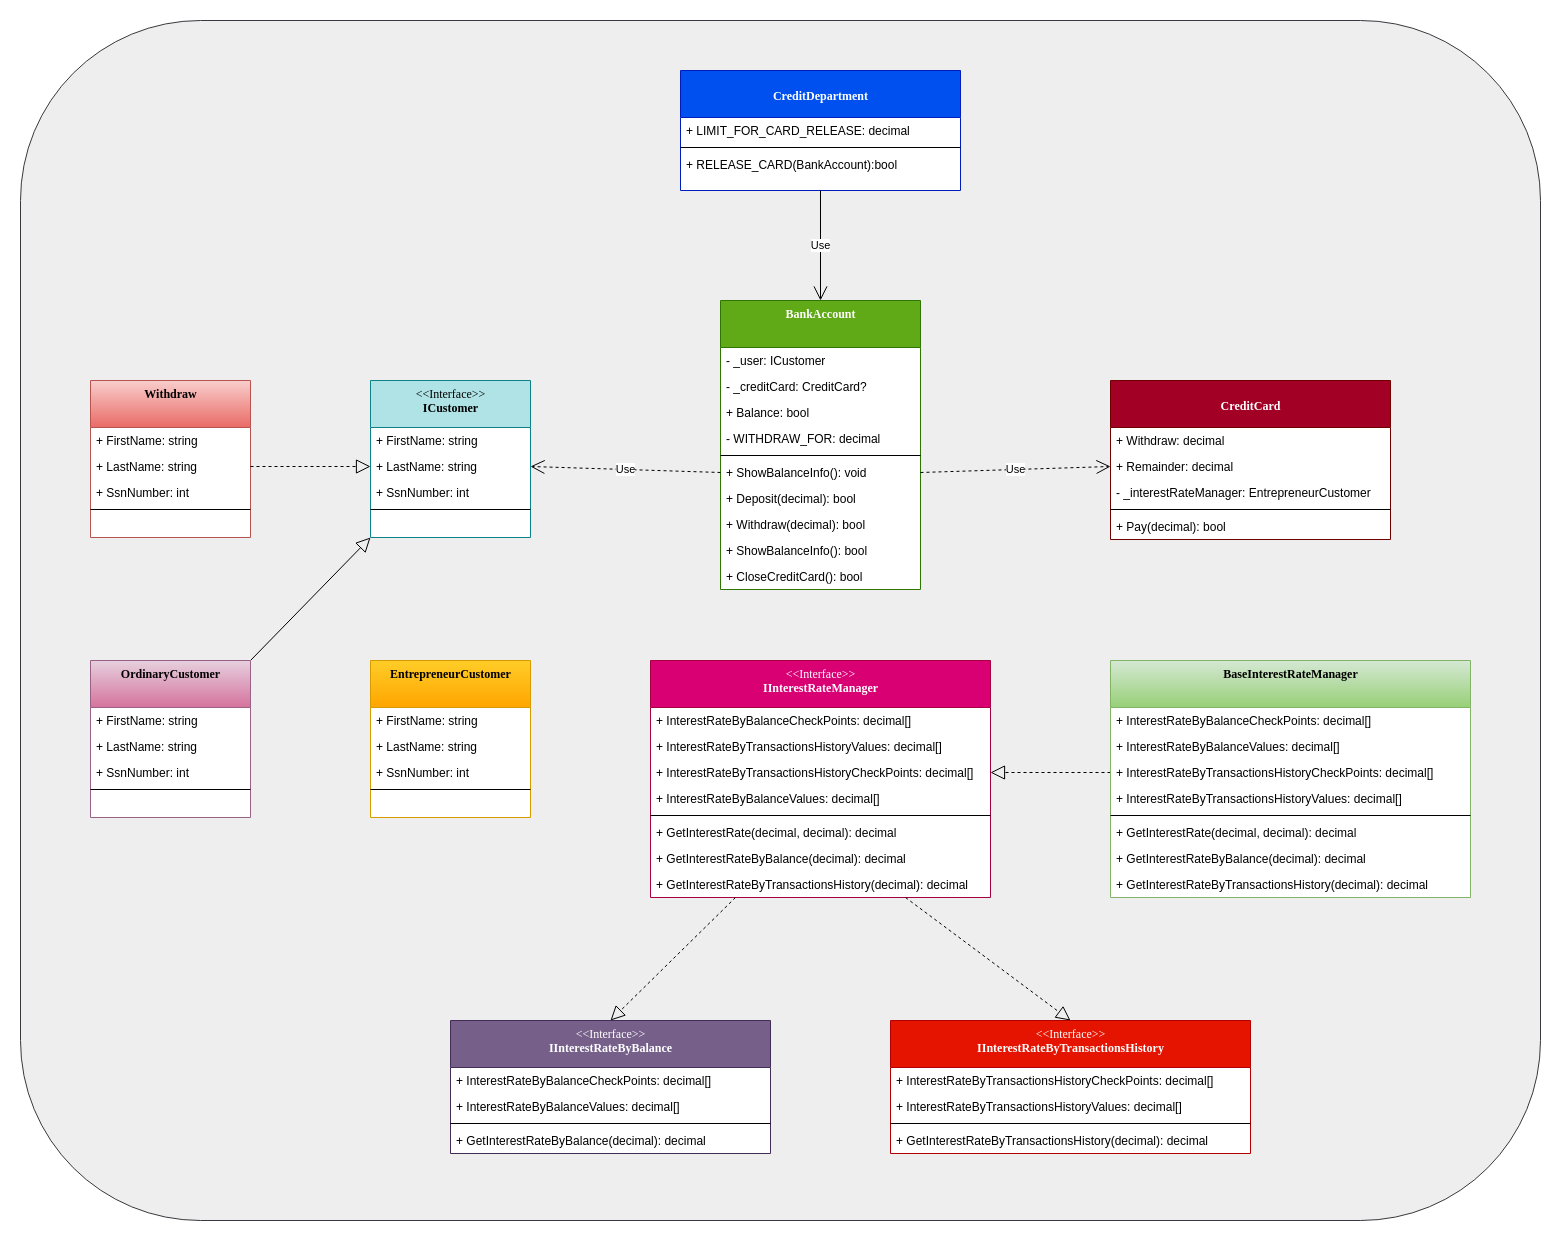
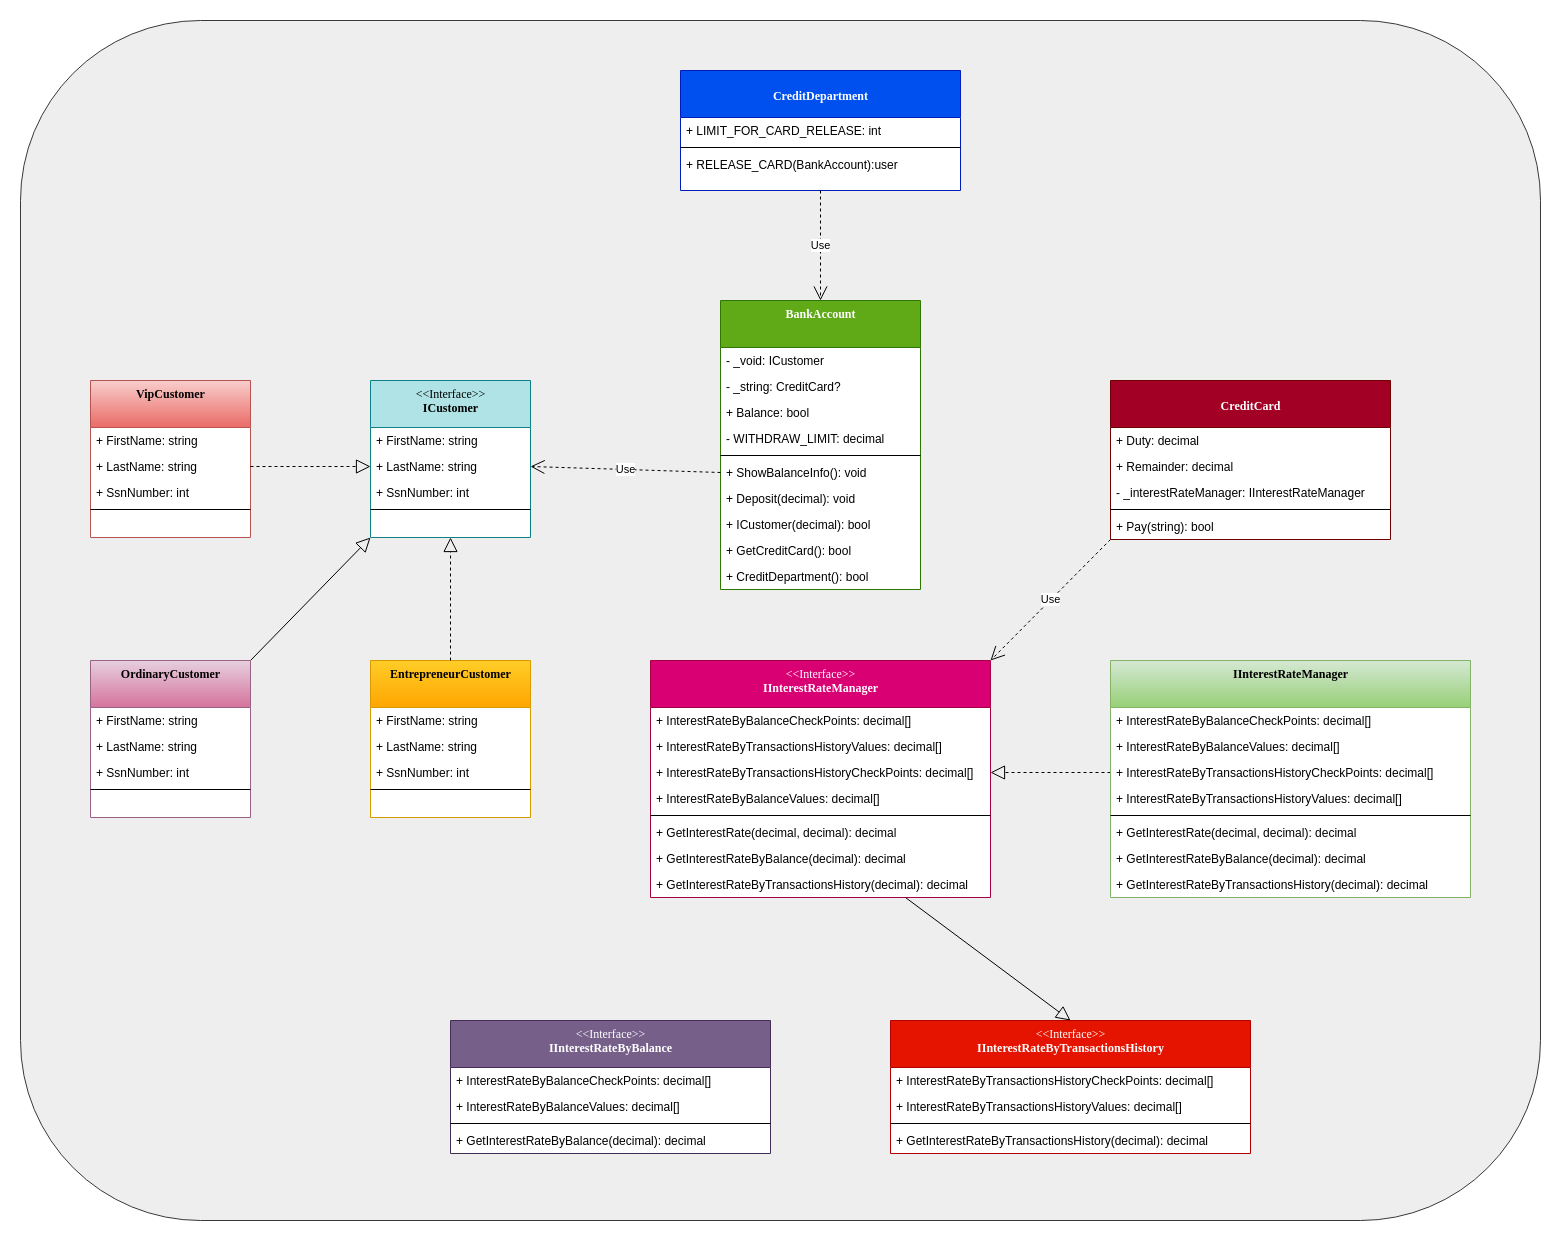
node "+ LIMIT_FOR_CARD_RELEASE: decimal": label "+ LIMIT_FOR_CARD_RELEASE: decimal" -> "+ LIMIT_FOR_CARD_RELEASE: int"
node "+ RELEASE_CARD(BankAccount):bool": label "+ RELEASE_CARD(BankAccount):bool" -> "+ RELEASE_CARD(BankAccount):user"
edge "CreditDepartment" -> "BankAccount": style solid -> dashed
node "- _user: ICustomer": label "- _user: ICustomer" -> "- _void: ICustomer"
node "- _creditCard: CreditCard?": label "- _creditCard: CreditCard?" -> "- _string: CreditCard?"
node "Withdraw": label "Withdraw" -> "VipCustomer"
node "- WITHDRAW_FOR: decimal": label "- WITHDRAW_FOR: decimal" -> "- WITHDRAW_LIMIT: decimal"
node "+ Withdraw: decimal": label "+ Withdraw: decimal" -> "+ Duty: decimal"
edge "+ ShowBalanceInfo(): void" -> "+ Remainder: decimal": removed, label "Use"
node "+ Deposit(decimal): bool": label "+ Deposit(decimal): bool" -> "+ Deposit(decimal): void"
node "- _interestRateManager: EntrepreneurCustomer": label "- _interestRateManager: EntrepreneurCustomer" -> "- _interestRateManager: IInterestRateManager"
node "+ Withdraw(decimal): bool": label "+ Withdraw(decimal): bool" -> "+ ICustomer(decimal): bool"
node "+ Pay(decimal): bool": label "+ Pay(decimal): bool" -> "+ Pay(string): bool"
node "+ ShowBalanceInfo(): bool": label "+ ShowBalanceInfo(): bool" -> "+ GetCreditCard(): bool"
node "+ CloseCreditCard(): bool": label "+ CloseCreditCard(): bool" -> "+ CreditDepartment(): bool"
edge "CreditCard" -> "<<Interface>> IInterestRateManager": added, label "Use"
edge "EntrepreneurCustomer" -> "<<Interface>> ICustomer": added
node "BaseInterestRateManager": label "BaseInterestRateManager" -> "IInterestRateManager"
edge "<<Interface>> IInterestRateManager" -> "<<Interface>> IInterestRateByBalance": removed
edge "<<Interface>> IInterestRateManager" -> "<<Interface>> IInterestRateByTransactionsHistory": style dashed -> solid
